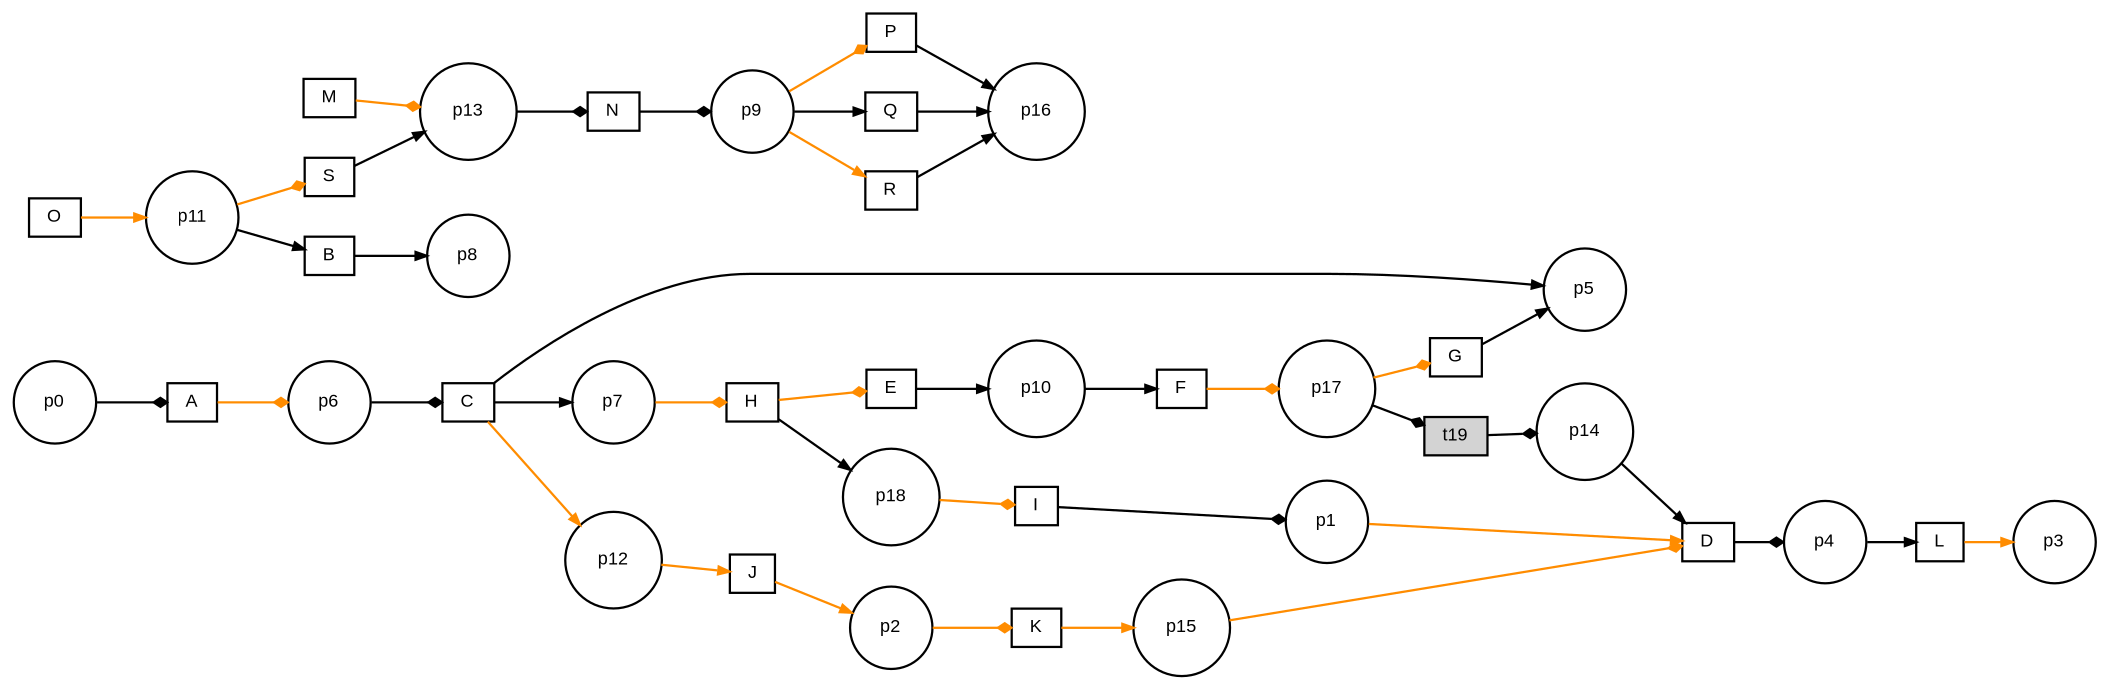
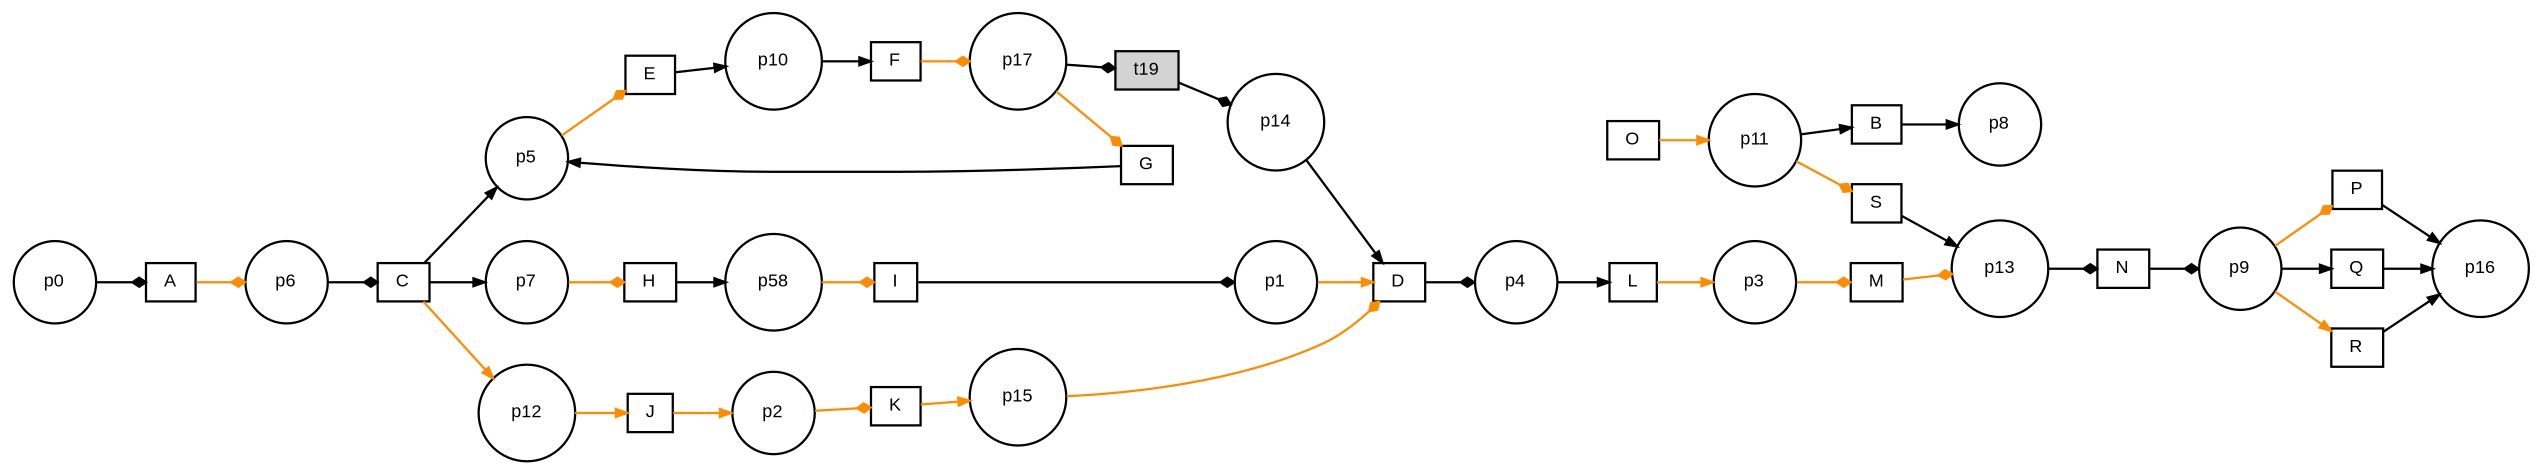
edge "p3" -> "M": added
edge "H" -> "E": now "p5" -> "E"
node "p18": label "p18" -> "p58"
